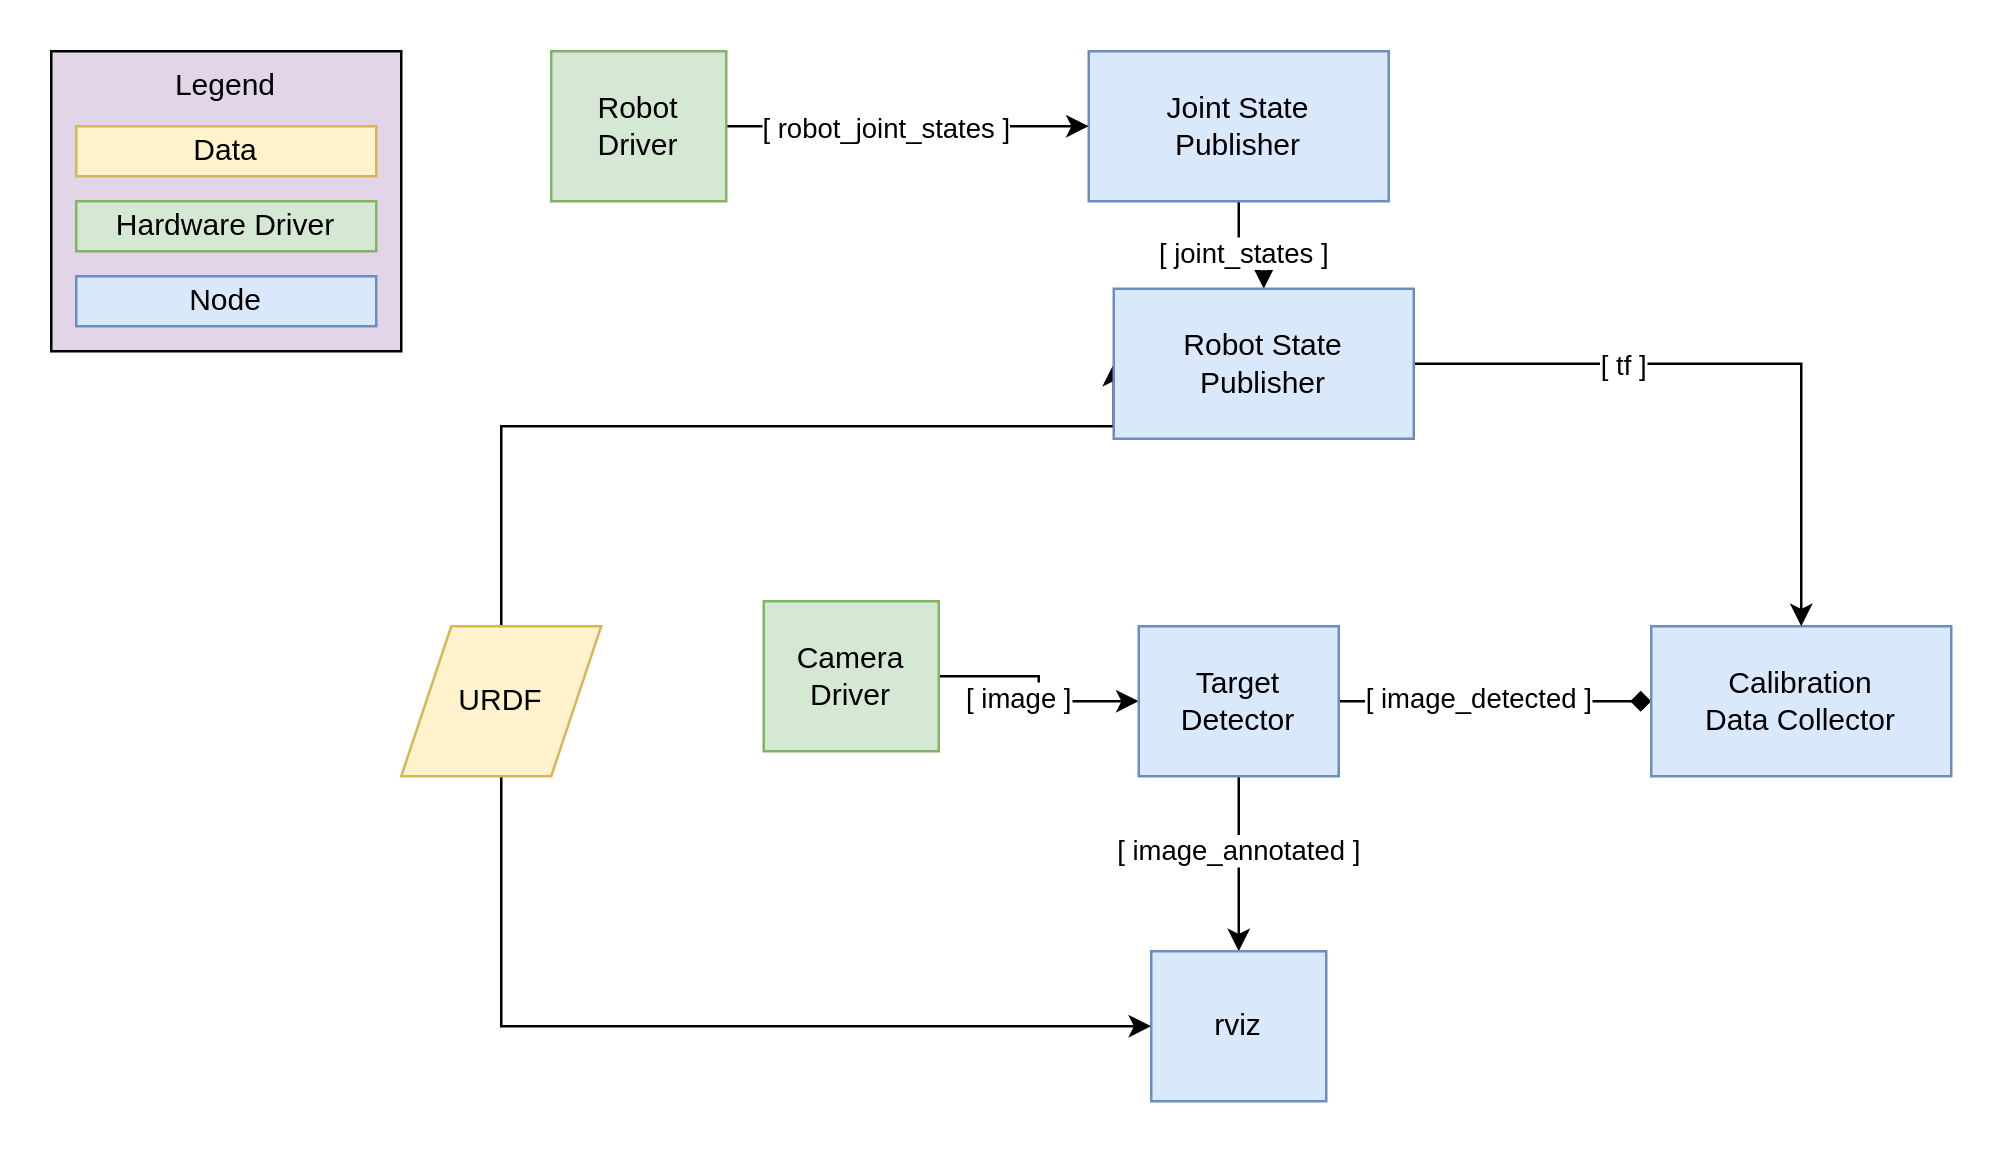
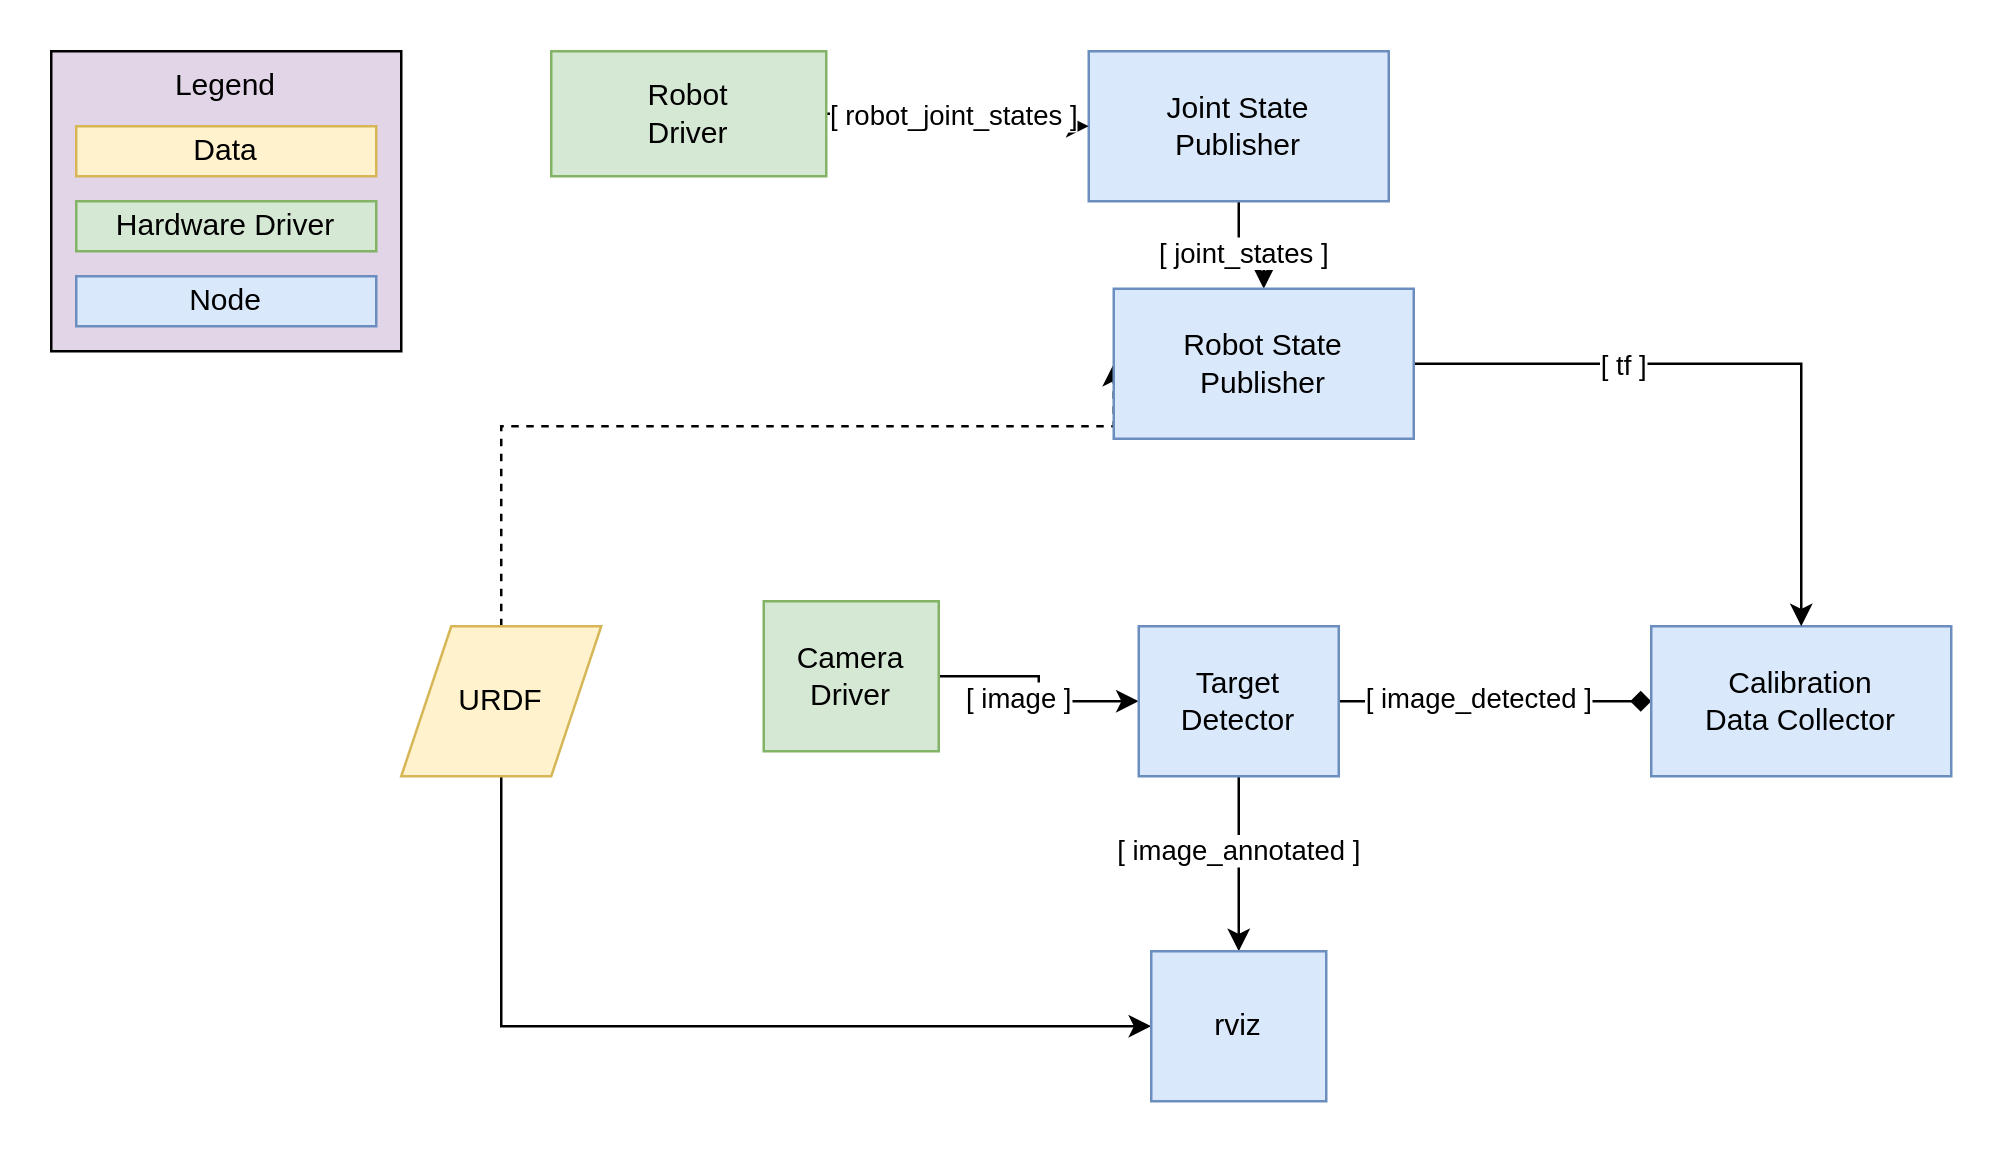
node "Robot Driver": size 175x150 -> 275x125
edge "URDF" -> "Robot State Publisher": style solid -> dashed
